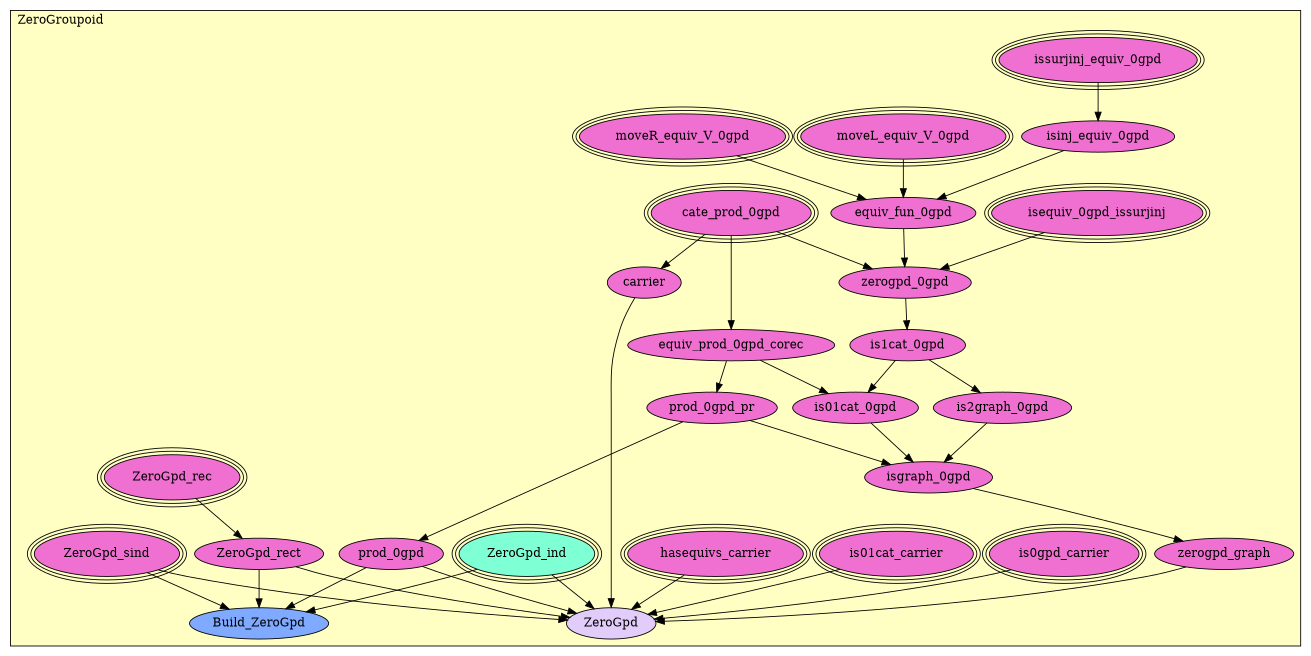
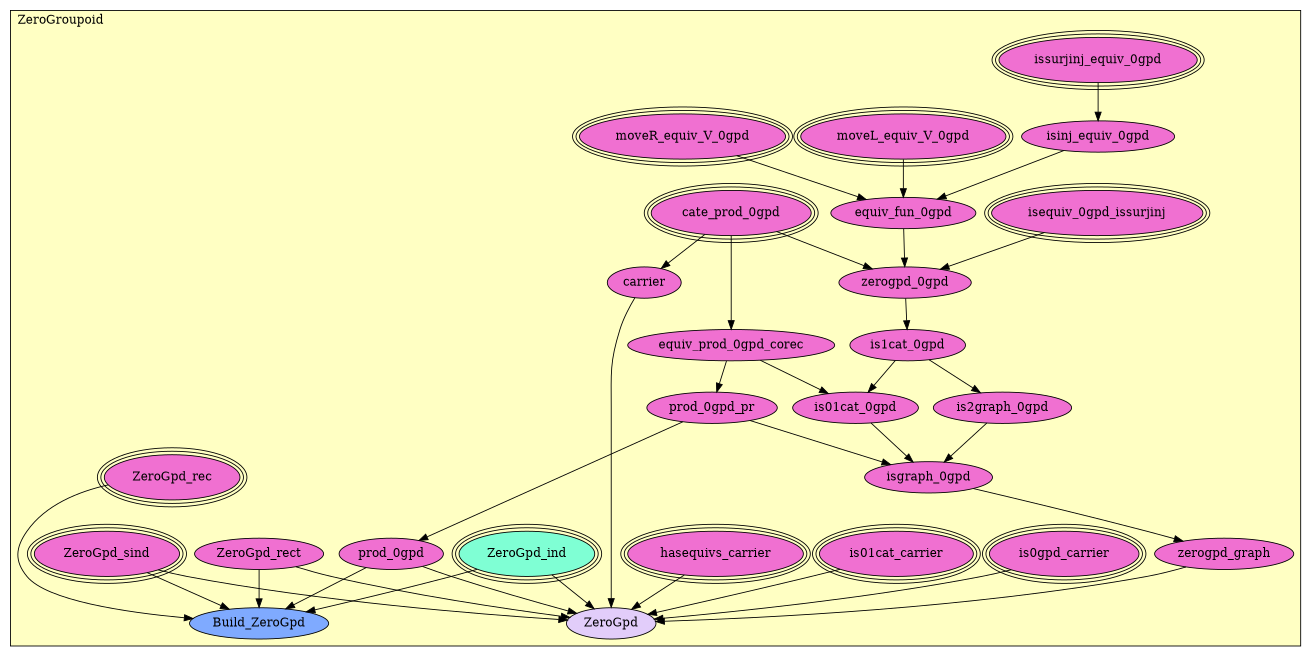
edge "ZeroGpd_rec" -> "ZeroGpd_rect": now "ZeroGpd_rec" -> "Build_ZeroGpd"
